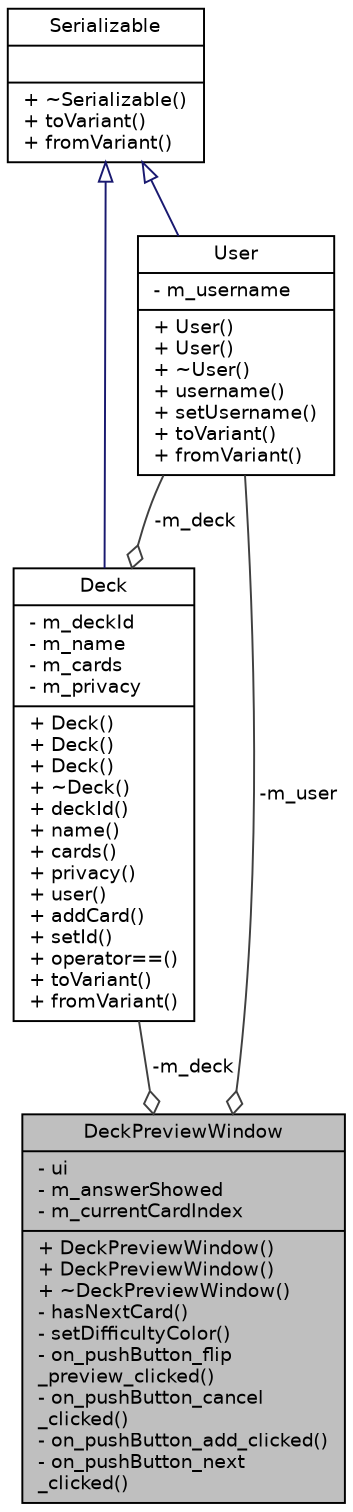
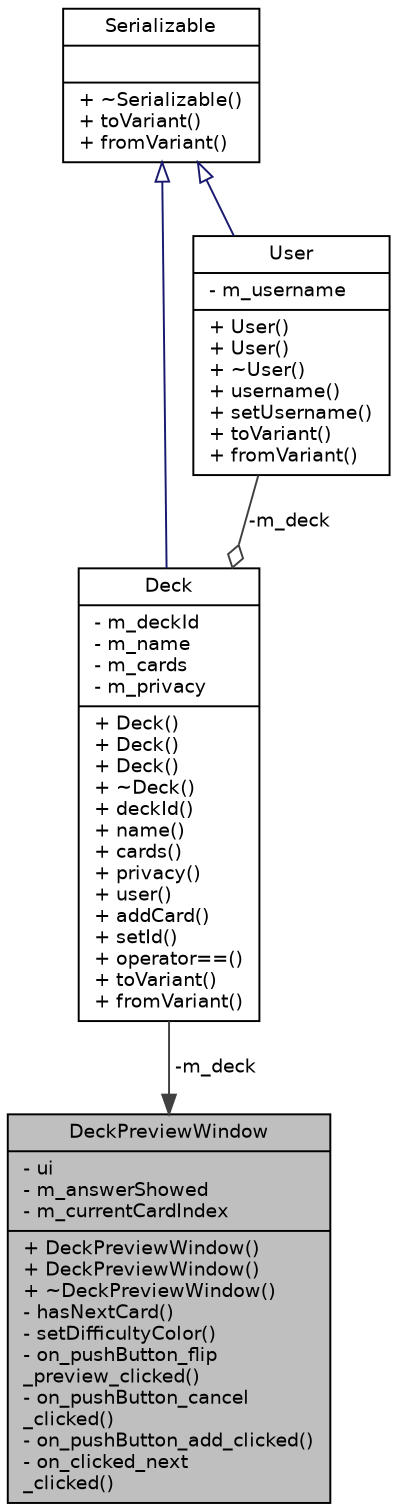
edge "User" -> "DeckPreviewWindow": removed, label "-m_user"
edge "Deck" -> "DeckPreviewWindow": arrowhead odiamond -> normal
node "DeckPreviewWindow": text "- on_pushButton_next" -> "- on_clicked_next"
